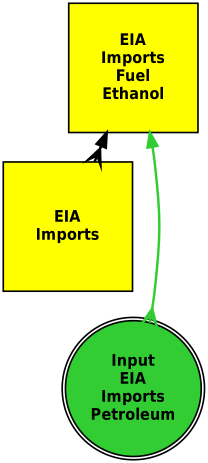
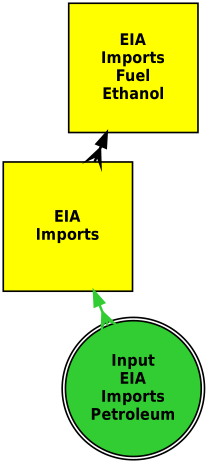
edge "EIA Imports Fuel Ethanol" -- "Input EIA Imports Petroleum": now "EIA Imports" -- "Input EIA Imports Petroleum"
